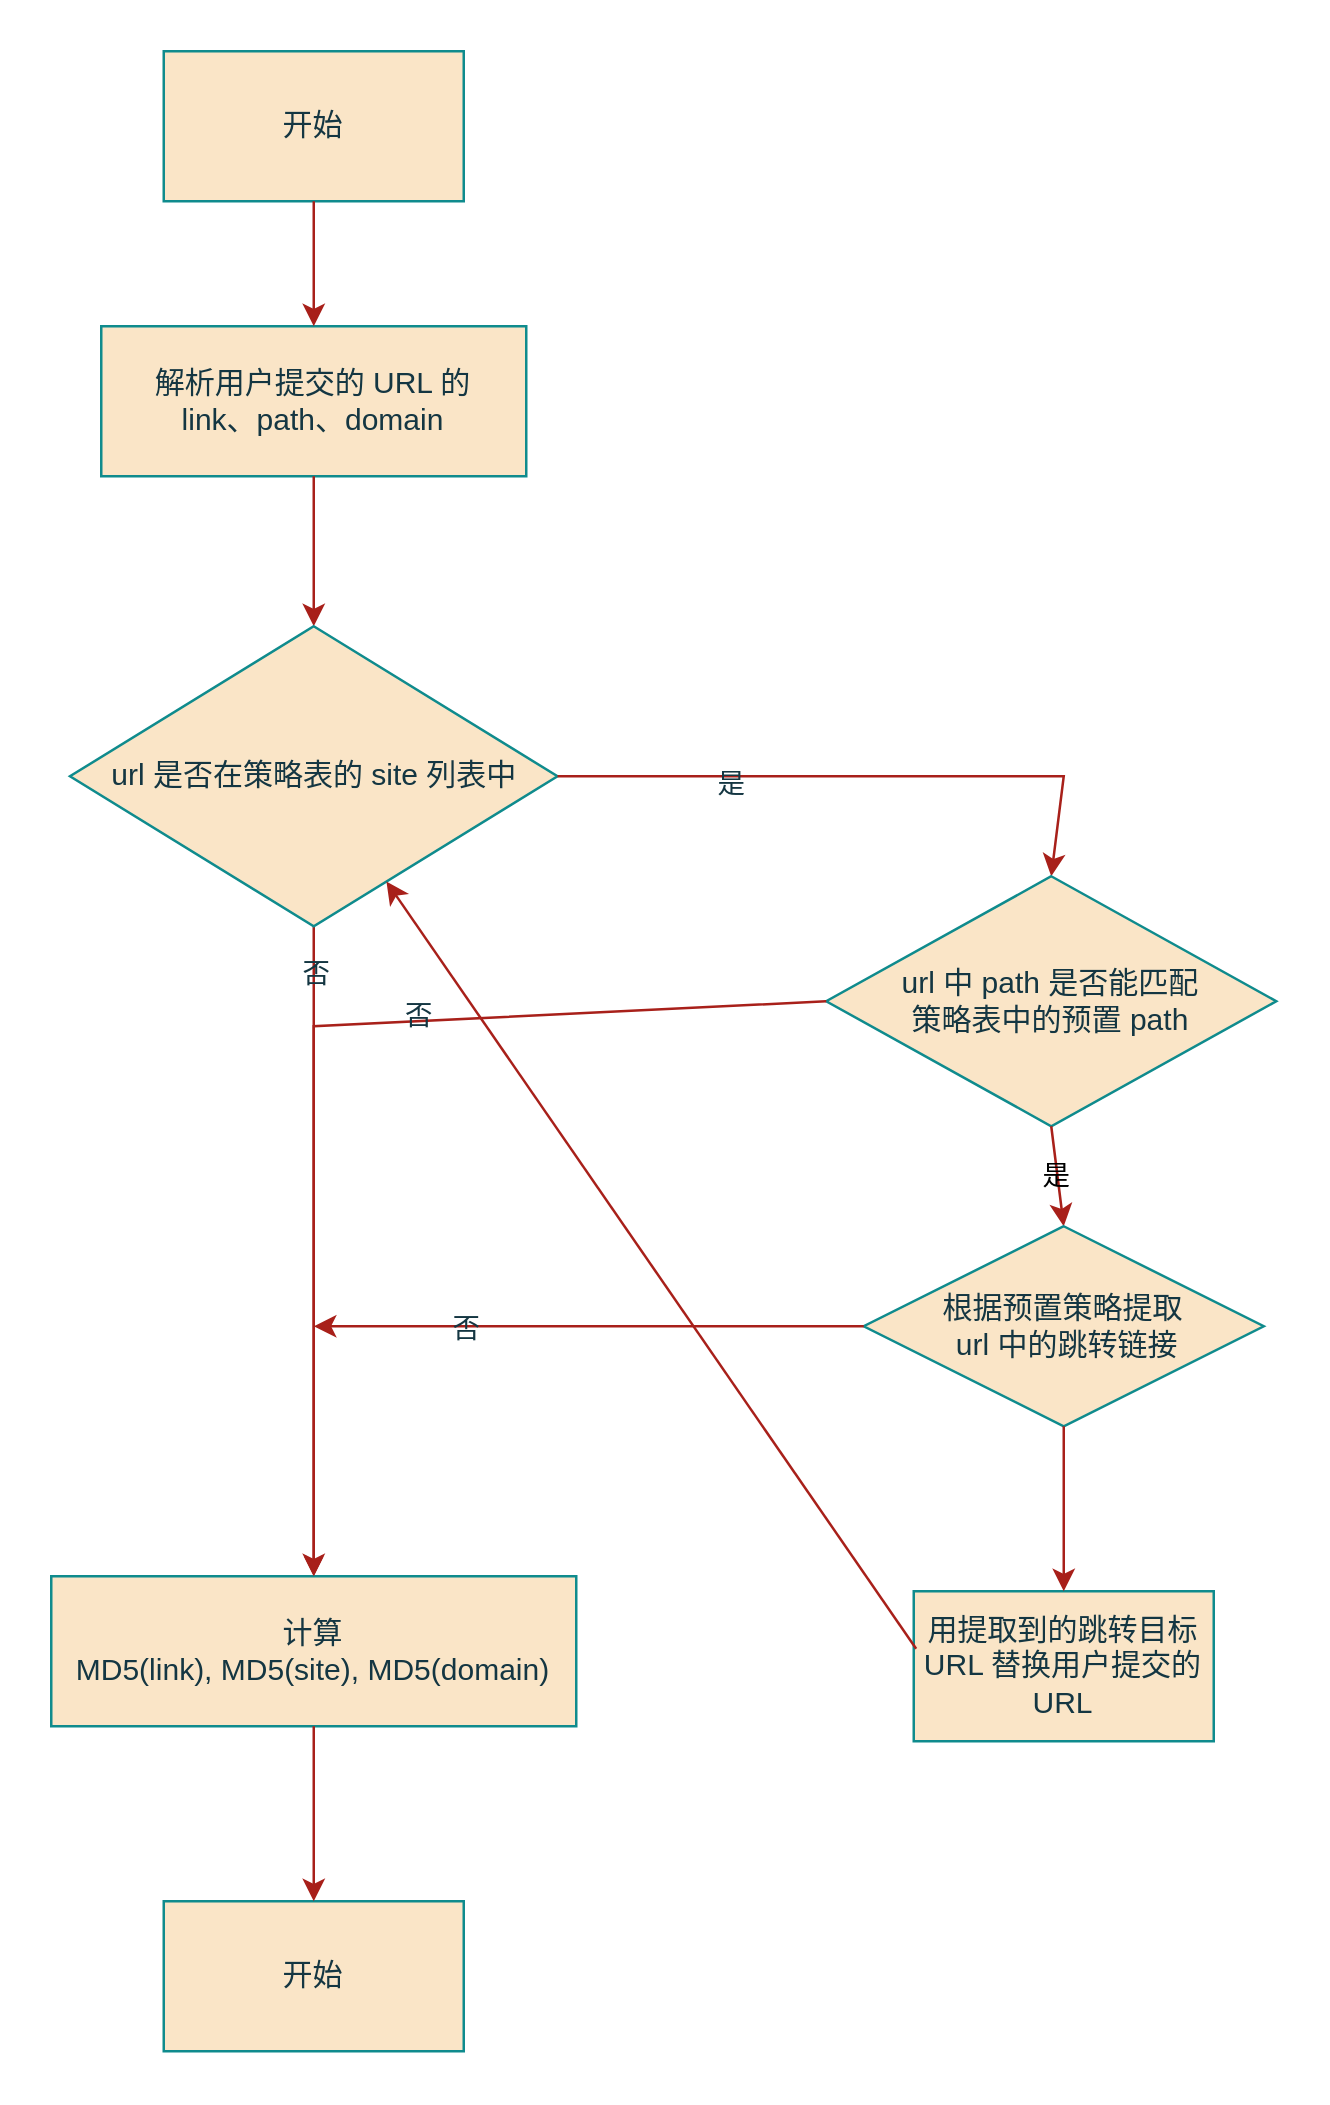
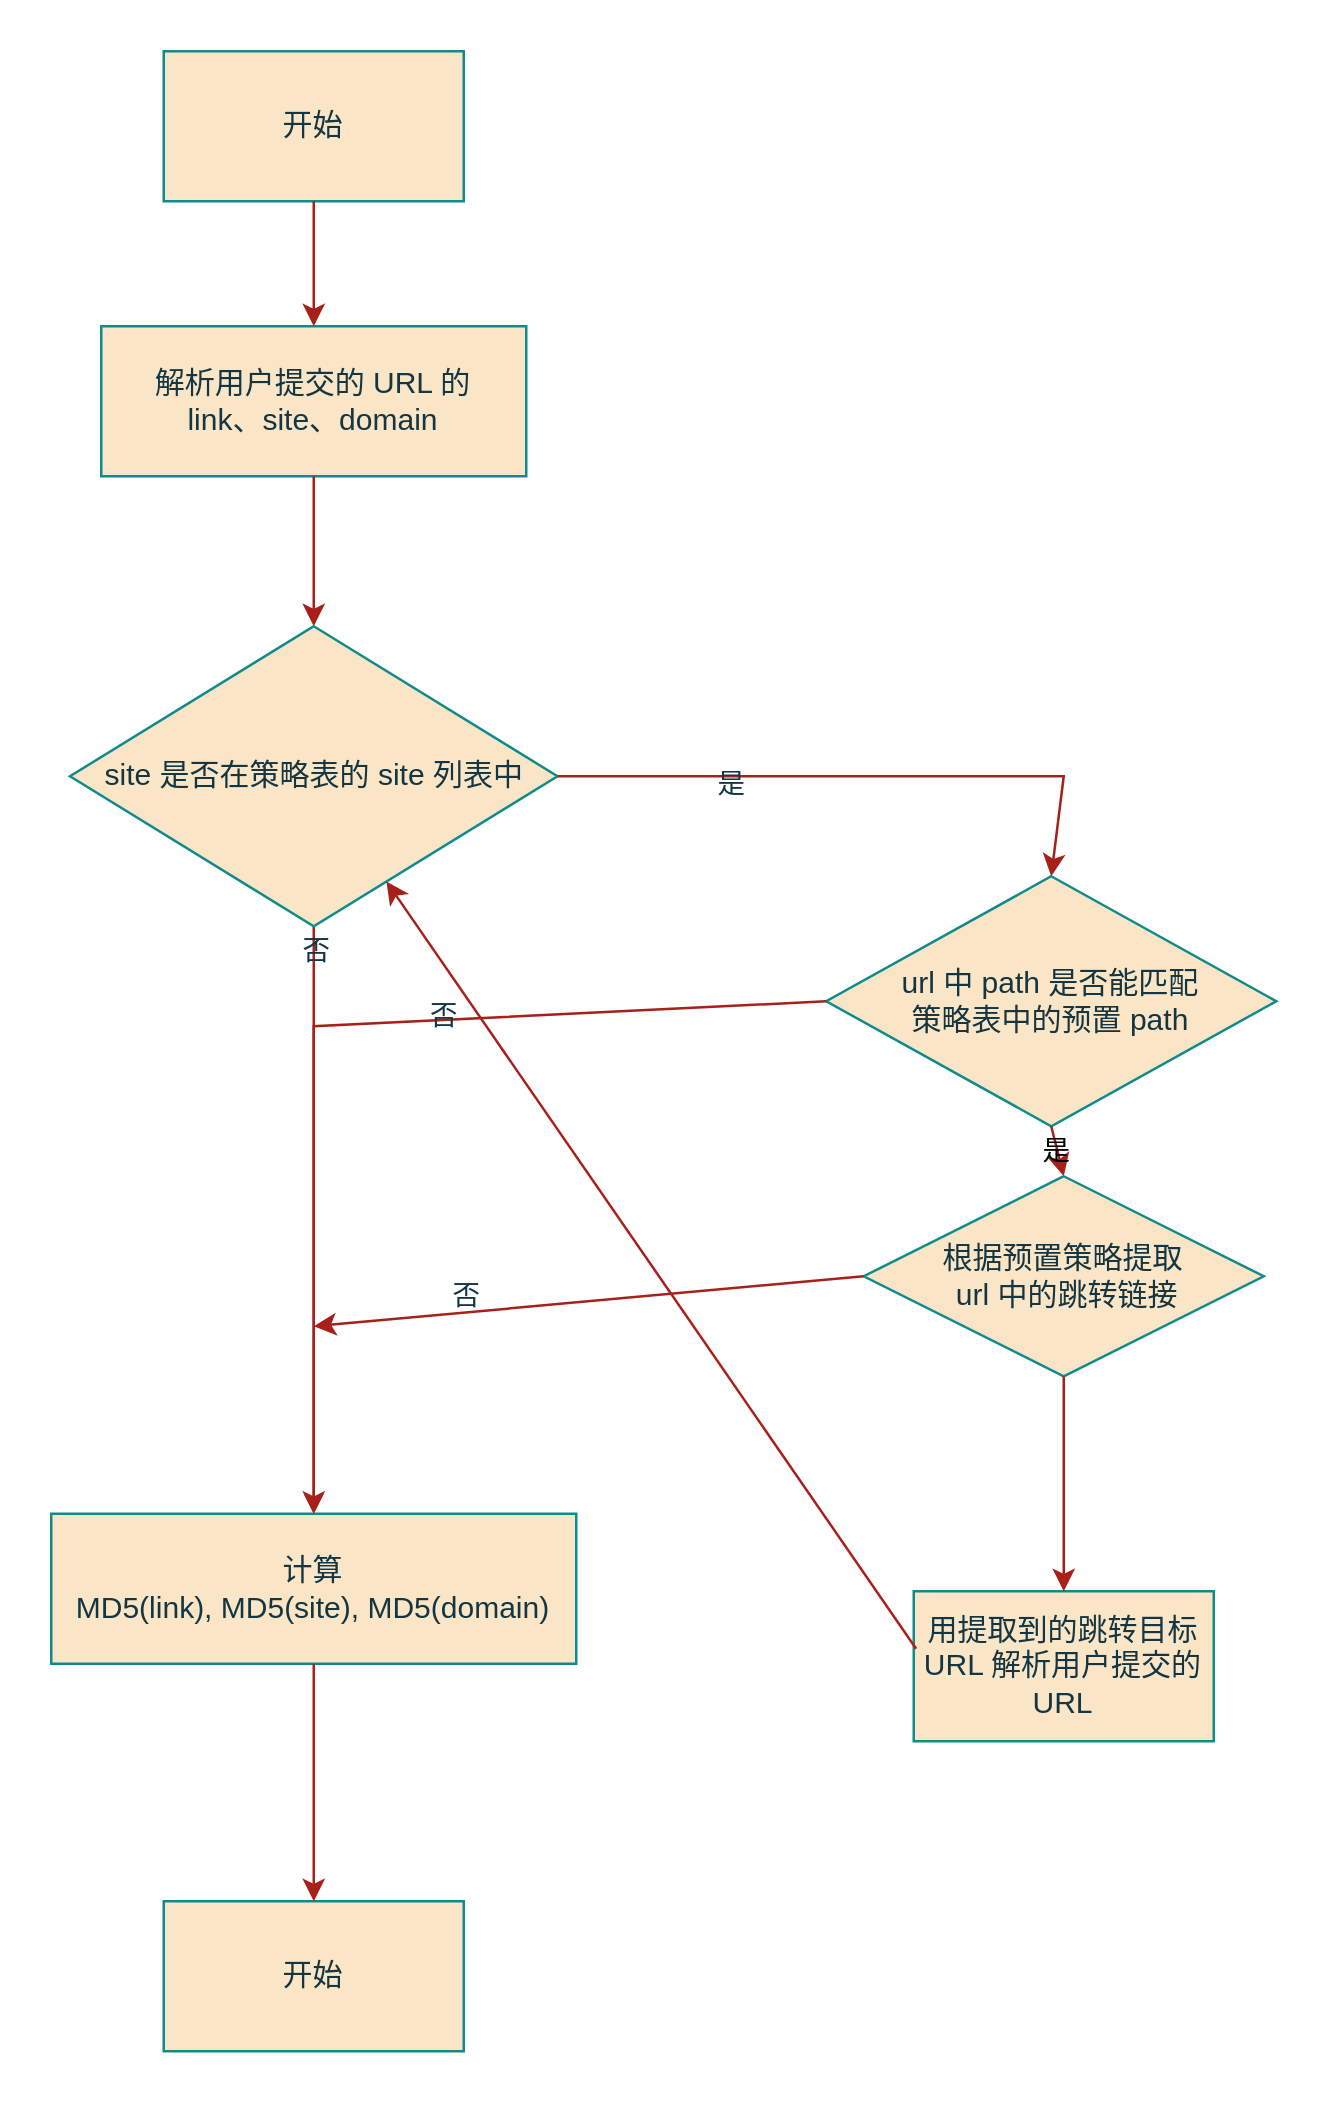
node "解析用户提交的 URL 的 link、path、domain": label "解析用户提交的 URL 的 link、path、domain" -> "解析用户提交的 URL 的 link、site、domain"
node "url 是否在策略表的 site 列表中": label "url 是否在策略表的 site 列表中" -> "site 是否在策略表的 site 列表中"
node "根据预置策略提取 url 中的跳转链接": moved (1064, 1326) -> (1064, 1276)
node "计算 MD5(link), MD5(site), MD5(domain)": moved (314, 1651) -> (314, 1589)
node "用提取到的跳转目标URL 替换用户提交的 URL": label "用提取到的跳转目标URL 替换用户提交的 URL" -> "用提取到的跳转目标URL 解析用户提交的 URL"
